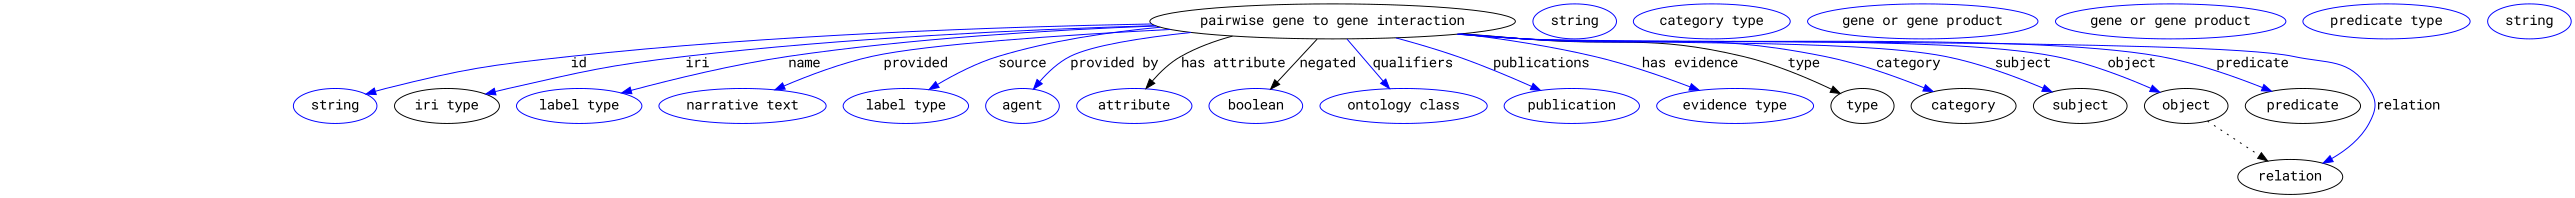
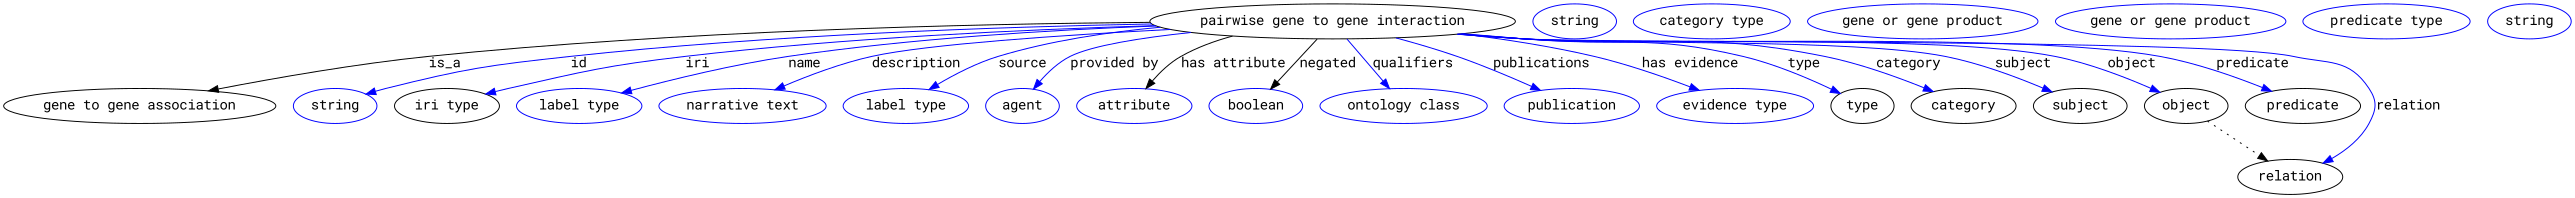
edge "pairwise gene to gene interaction" -> "type": color black -> blue
edge "pairwise gene to gene interaction" -> "narrative text": label "provided" -> "description"
node "gene to gene association": added
